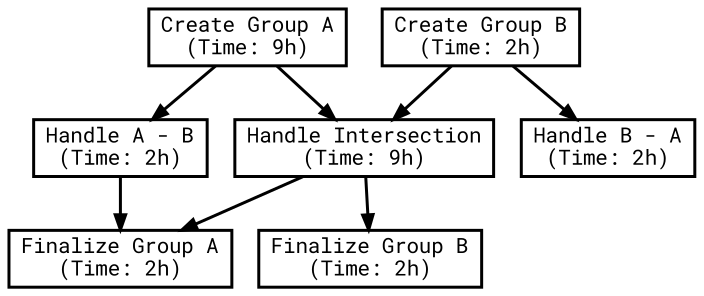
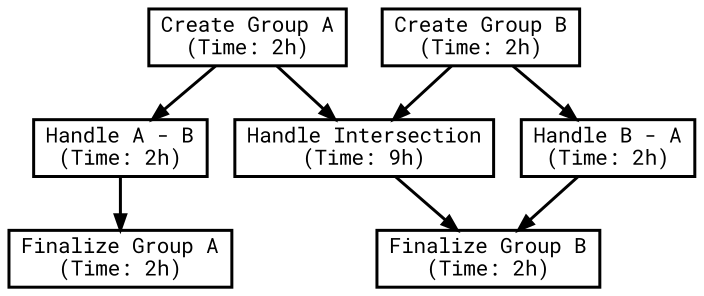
node "Create Group A (Time: 9h)": label "Create Group A (Time: 9h)" -> "Create Group A (Time: 2h)"
edge "Handle B - A (Time: 2h)" -> "Finalize Group B (Time: 2h)": added
edge "Handle Intersection (Time: 9h)" -> "Finalize Group A (Time: 2h)": removed
